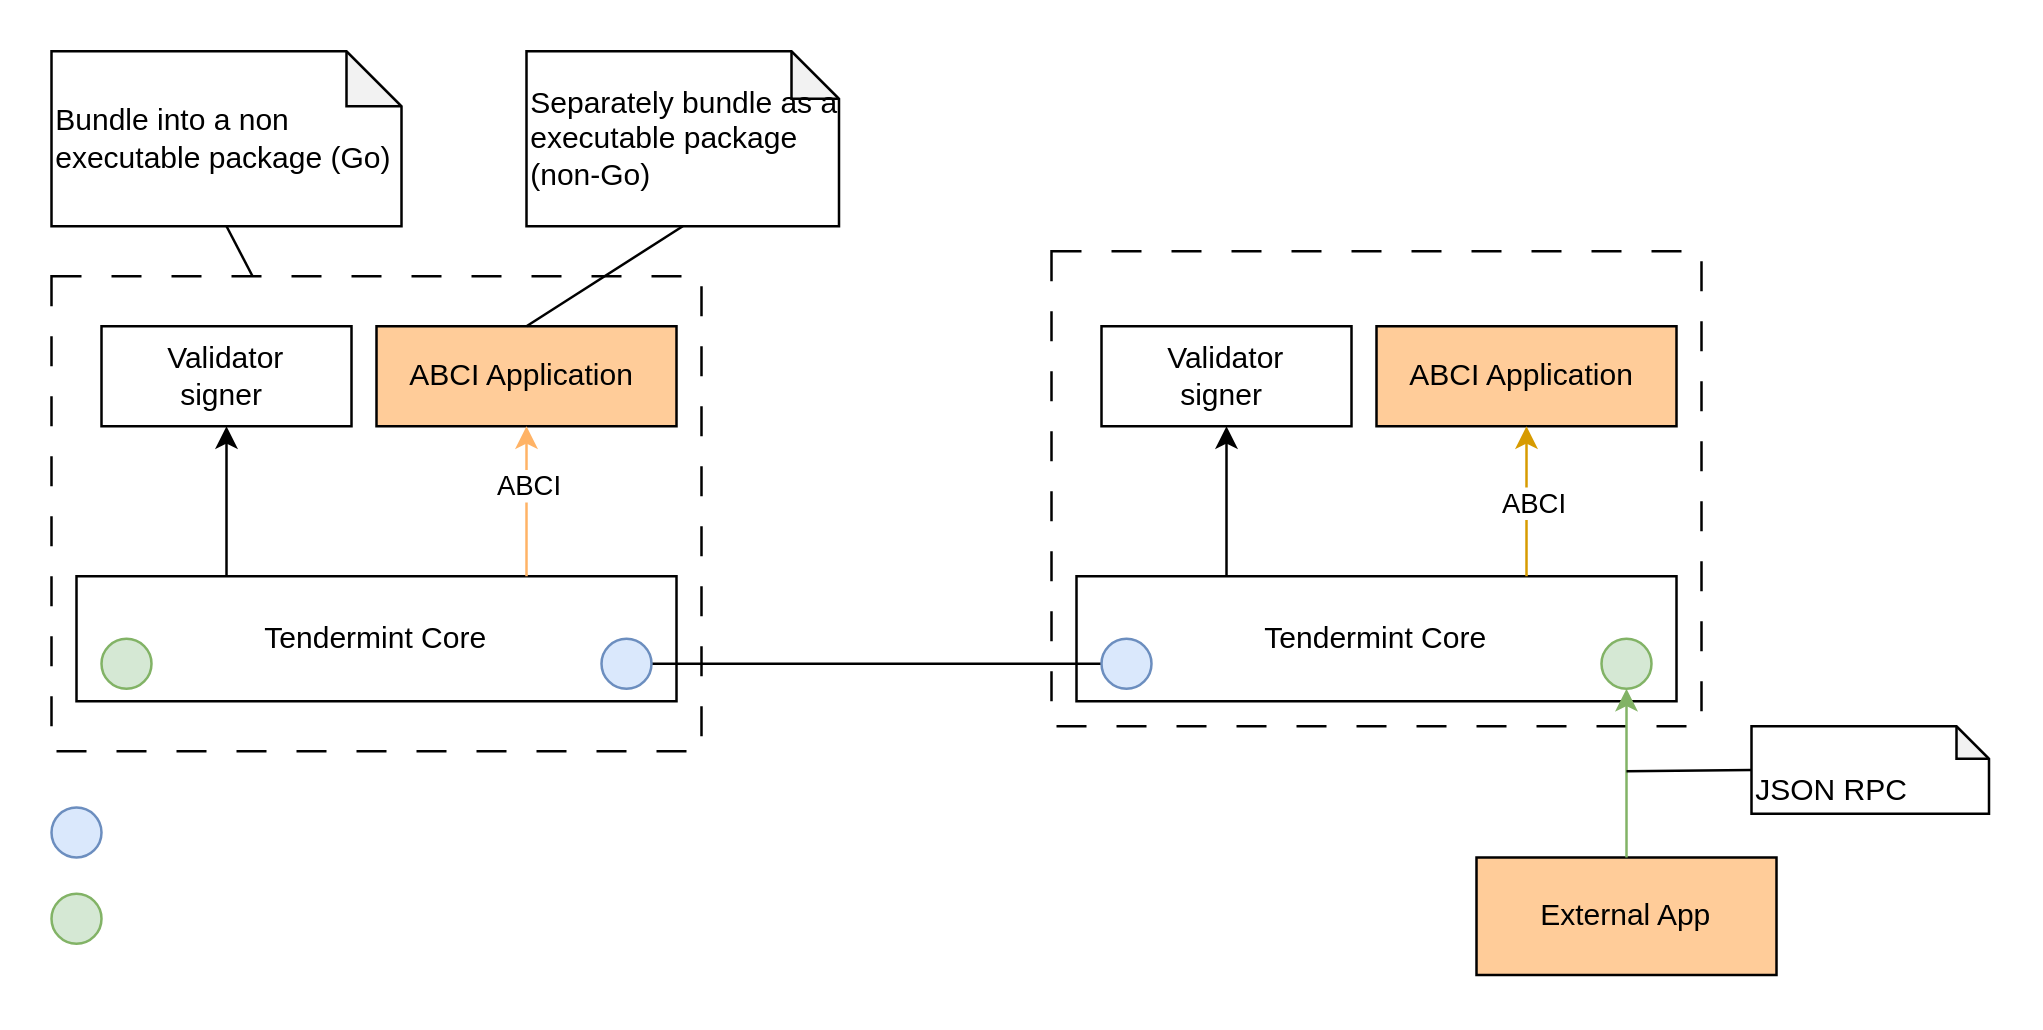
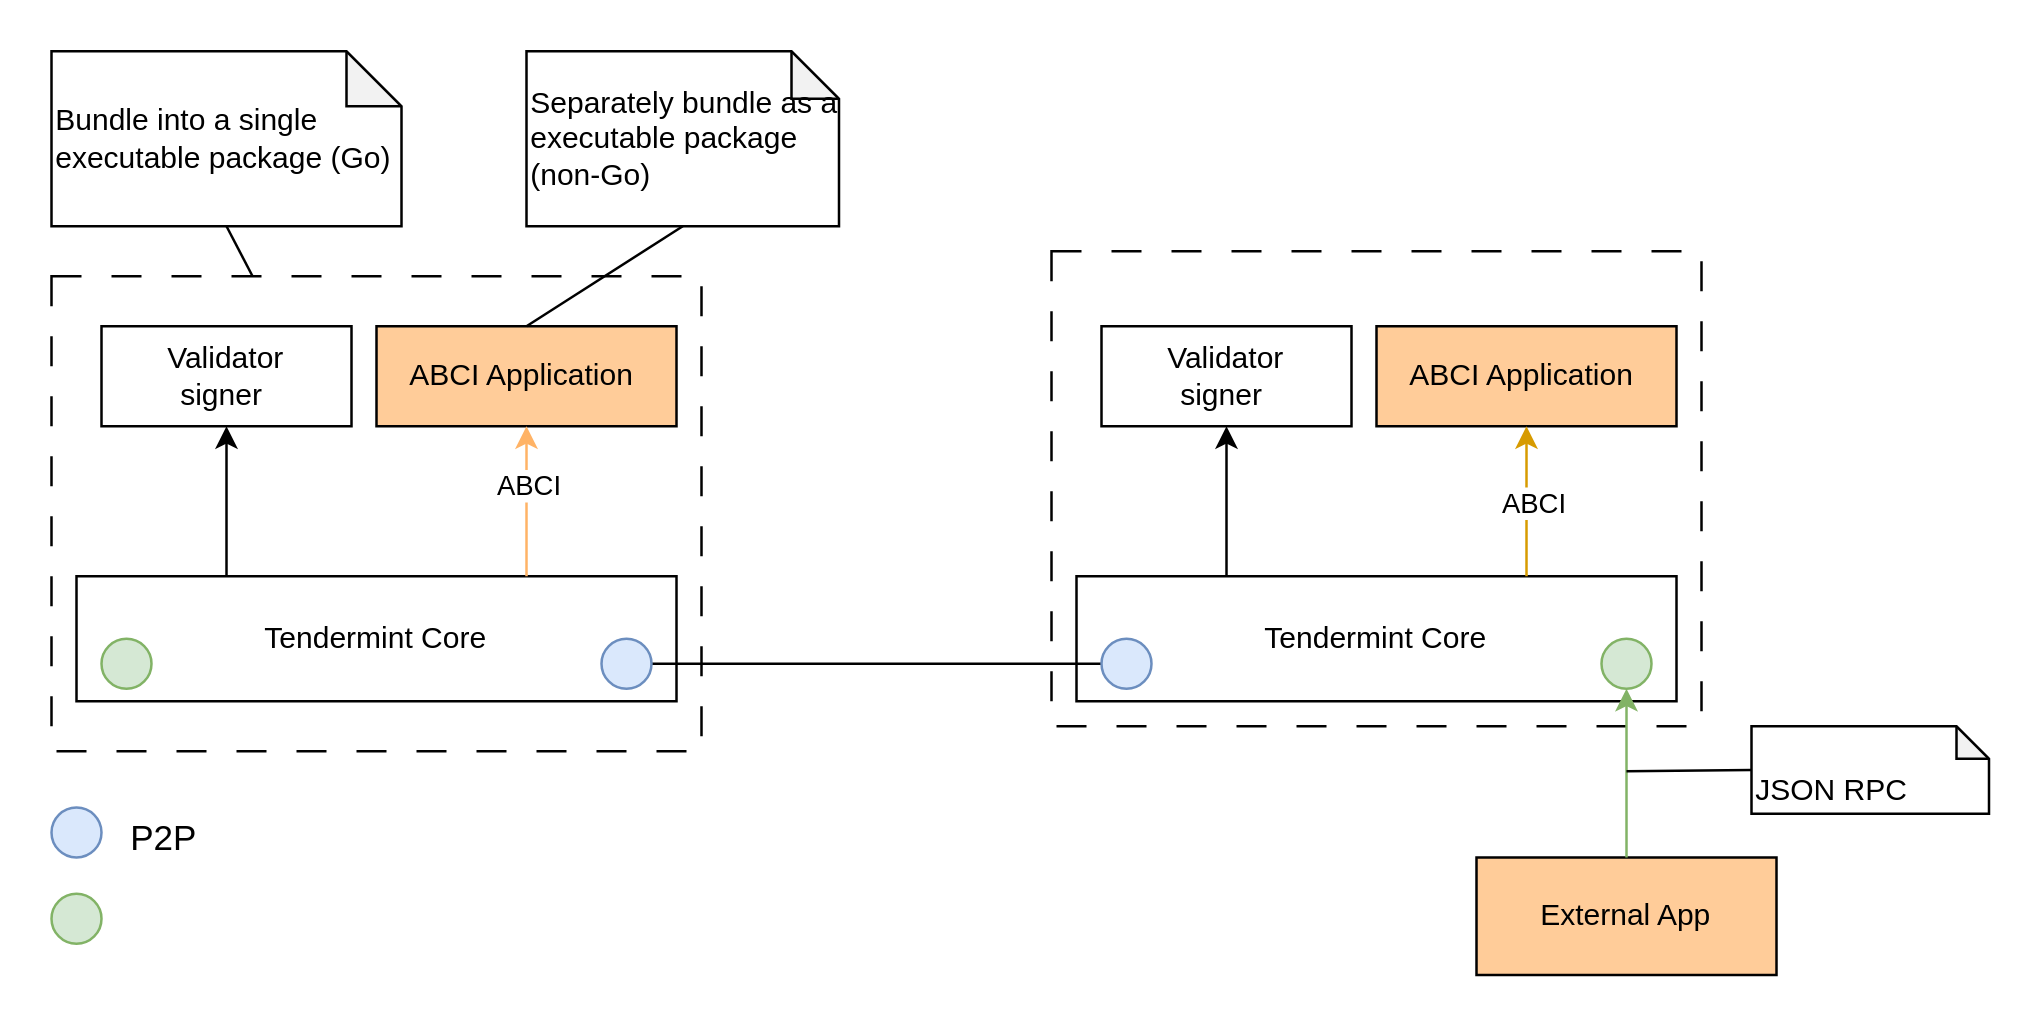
node "Bundle into a non executable package (Go)": label "Bundle into a non executable package (Go)" -> "Bundle into a single executable package (Go)"
node "P2P": added
